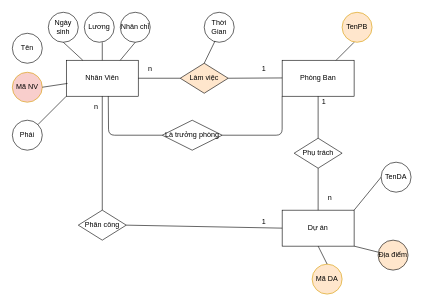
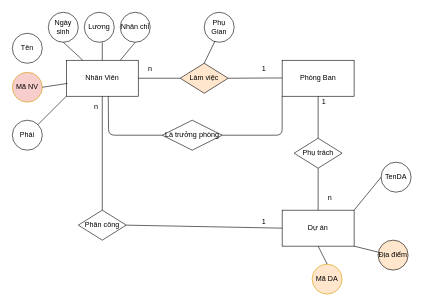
node "Thời Gian": label "Thời Gian" -> "Phụ Gian"
node "TenPB": removed
edge "TenPB" -- "Phòng Ban": removed
